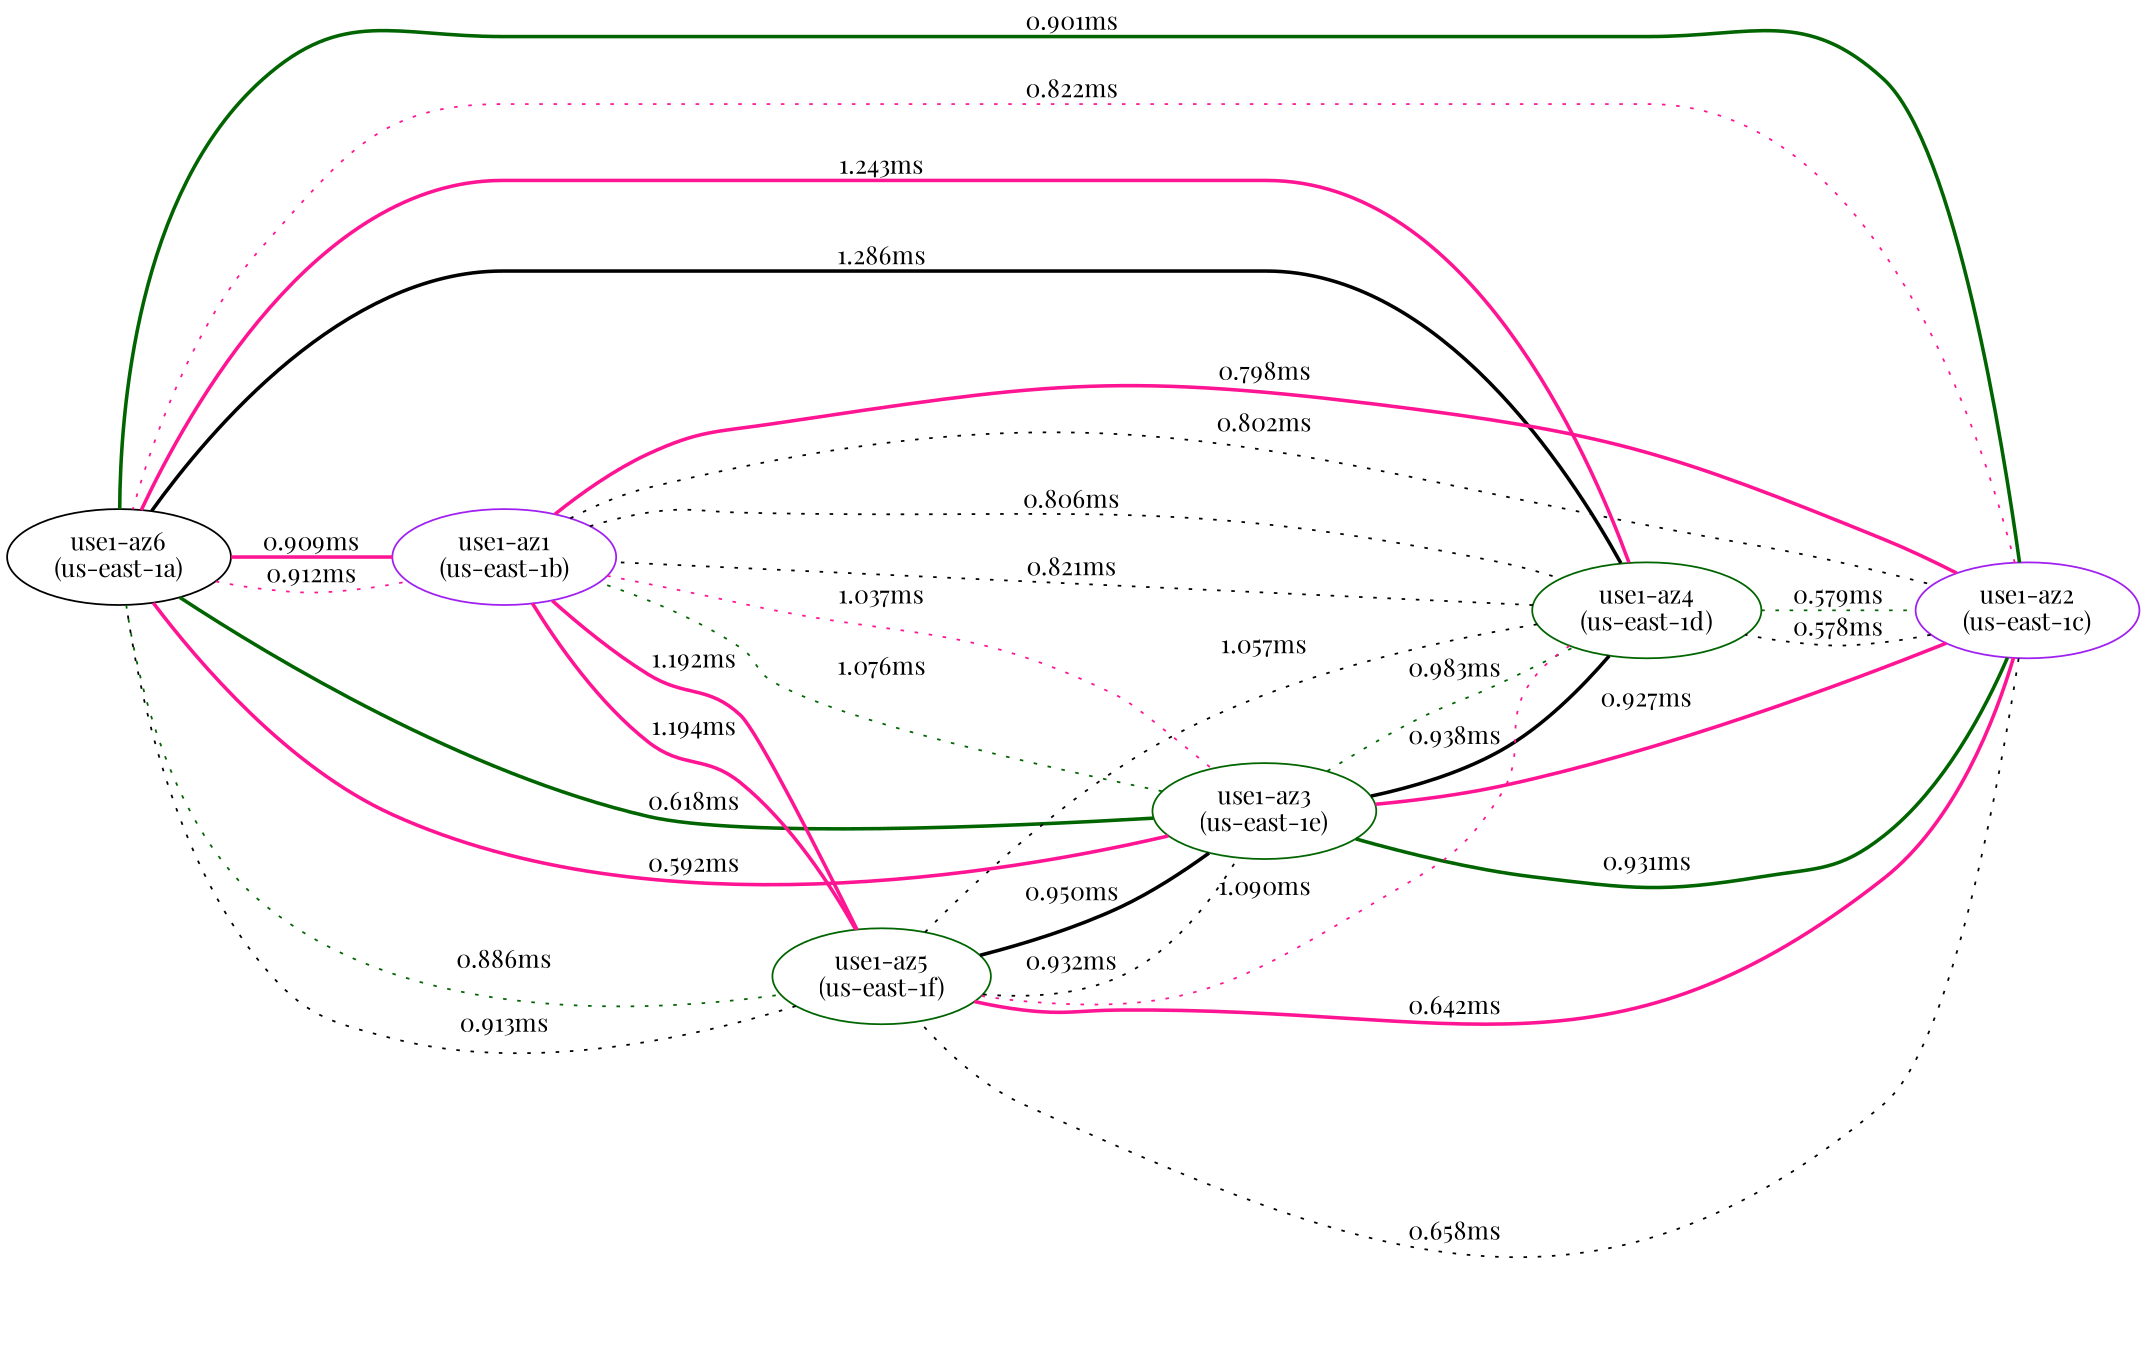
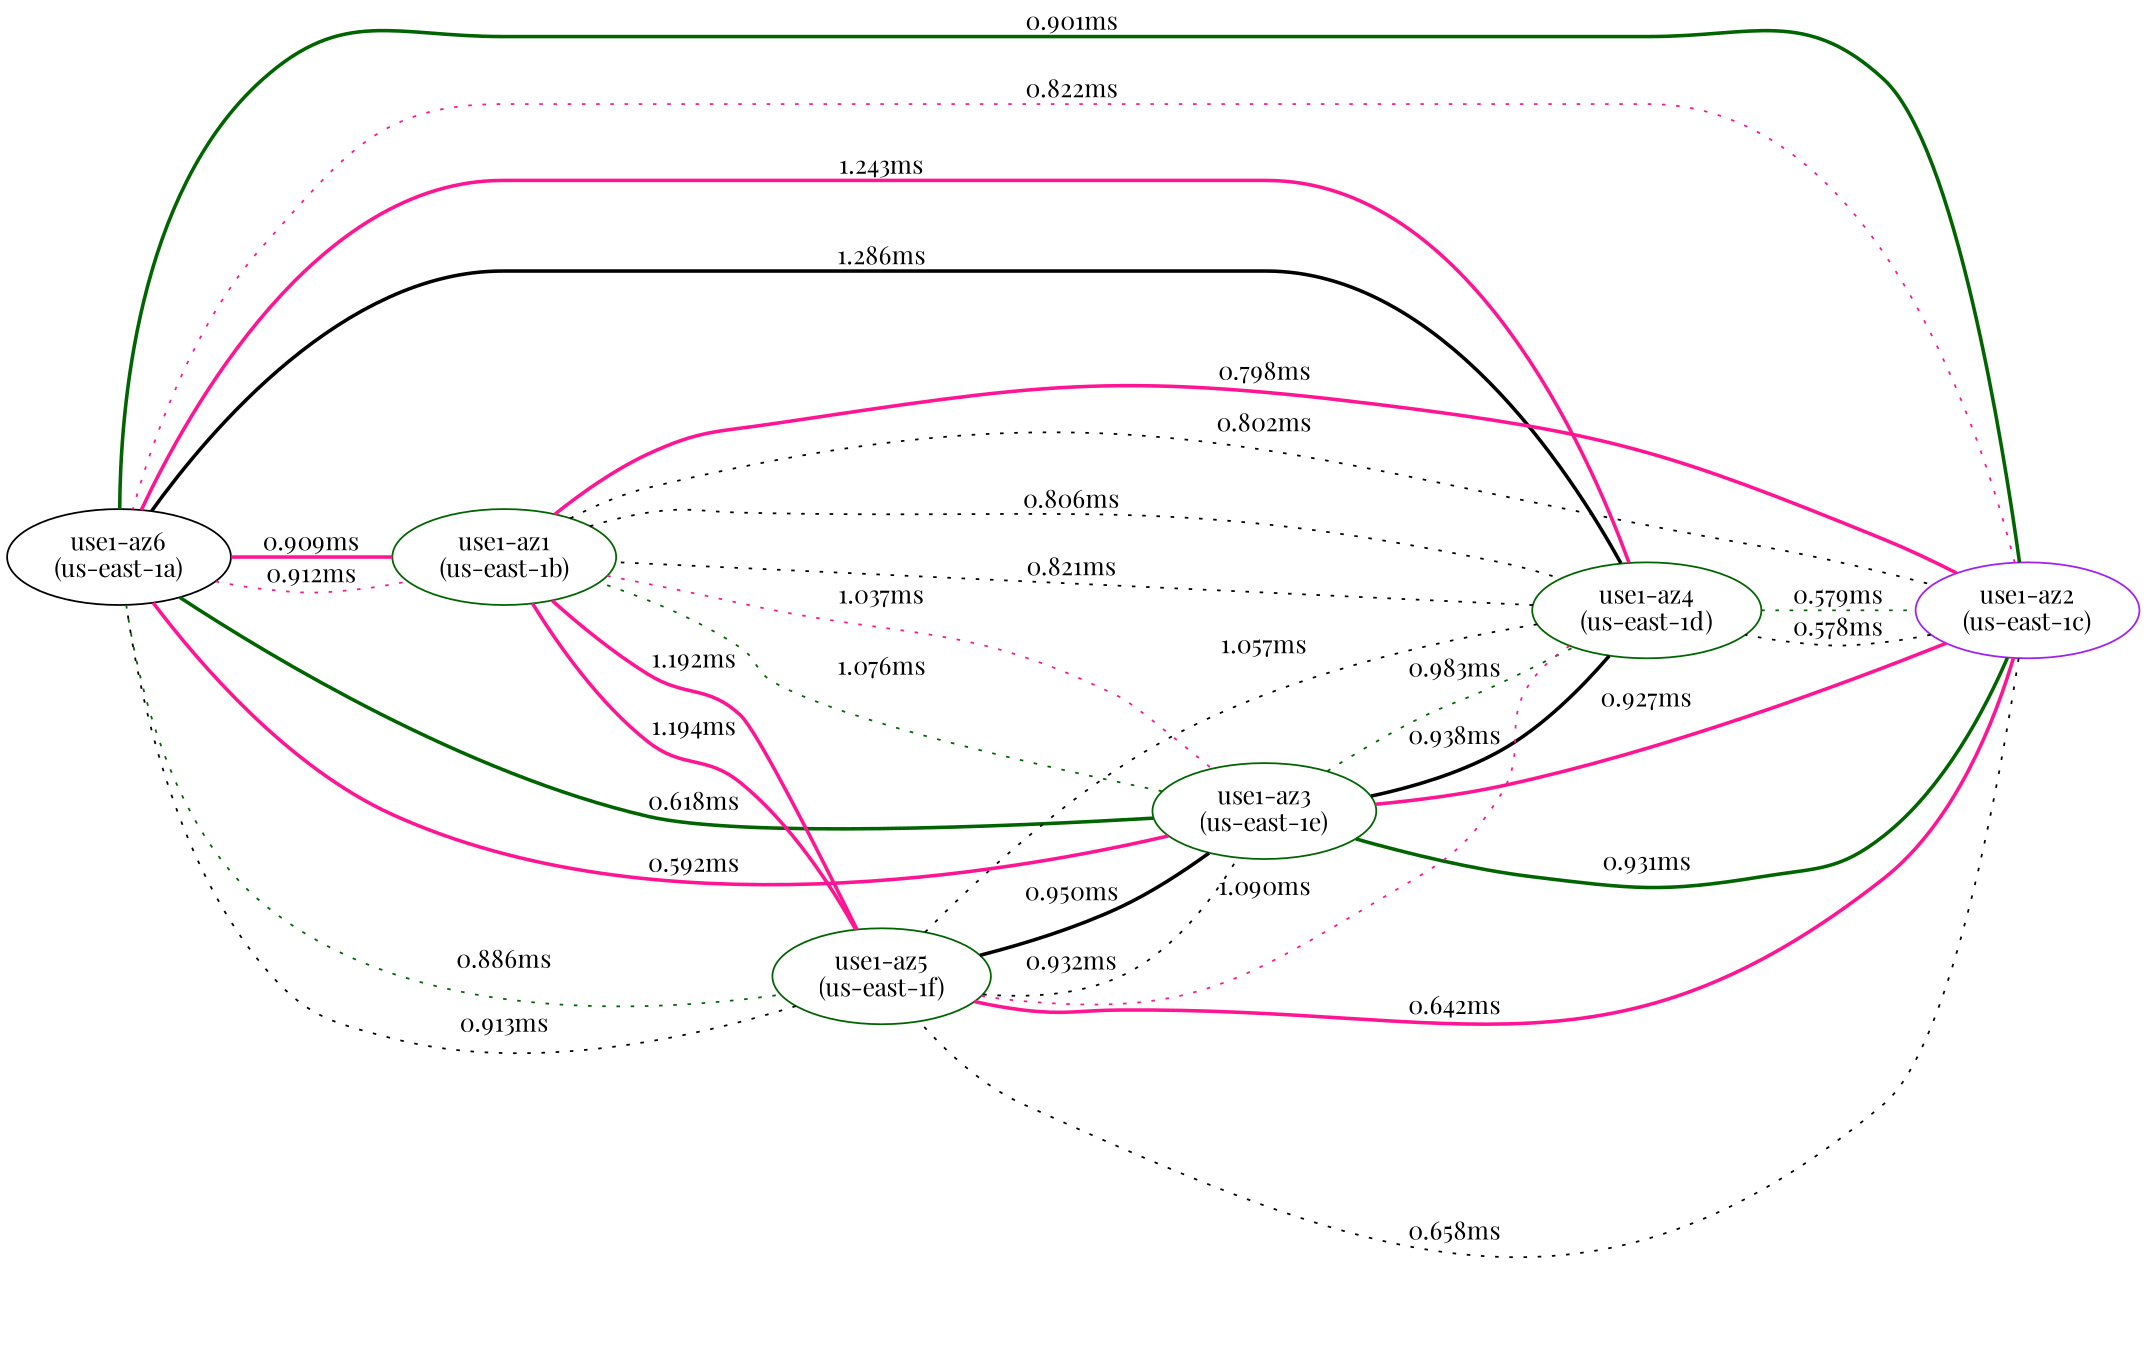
node "use1-az1 (us-east-1b)": color purple -> darkgreen
